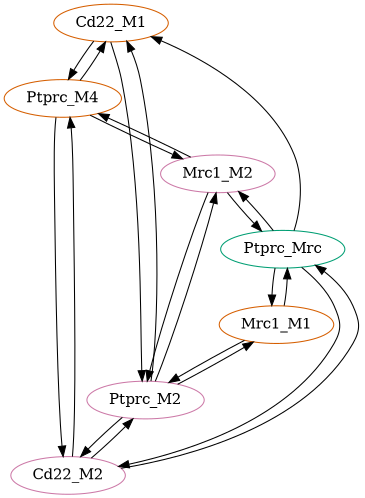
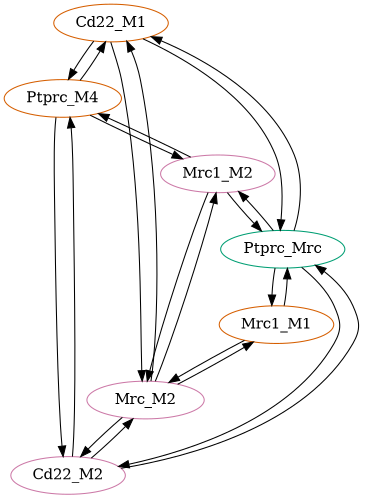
edge "Cd22_M1" -> "Ptprc_Mrc": added
node "Ptprc_M2": label "Ptprc_M2" -> "Mrc_M2"
